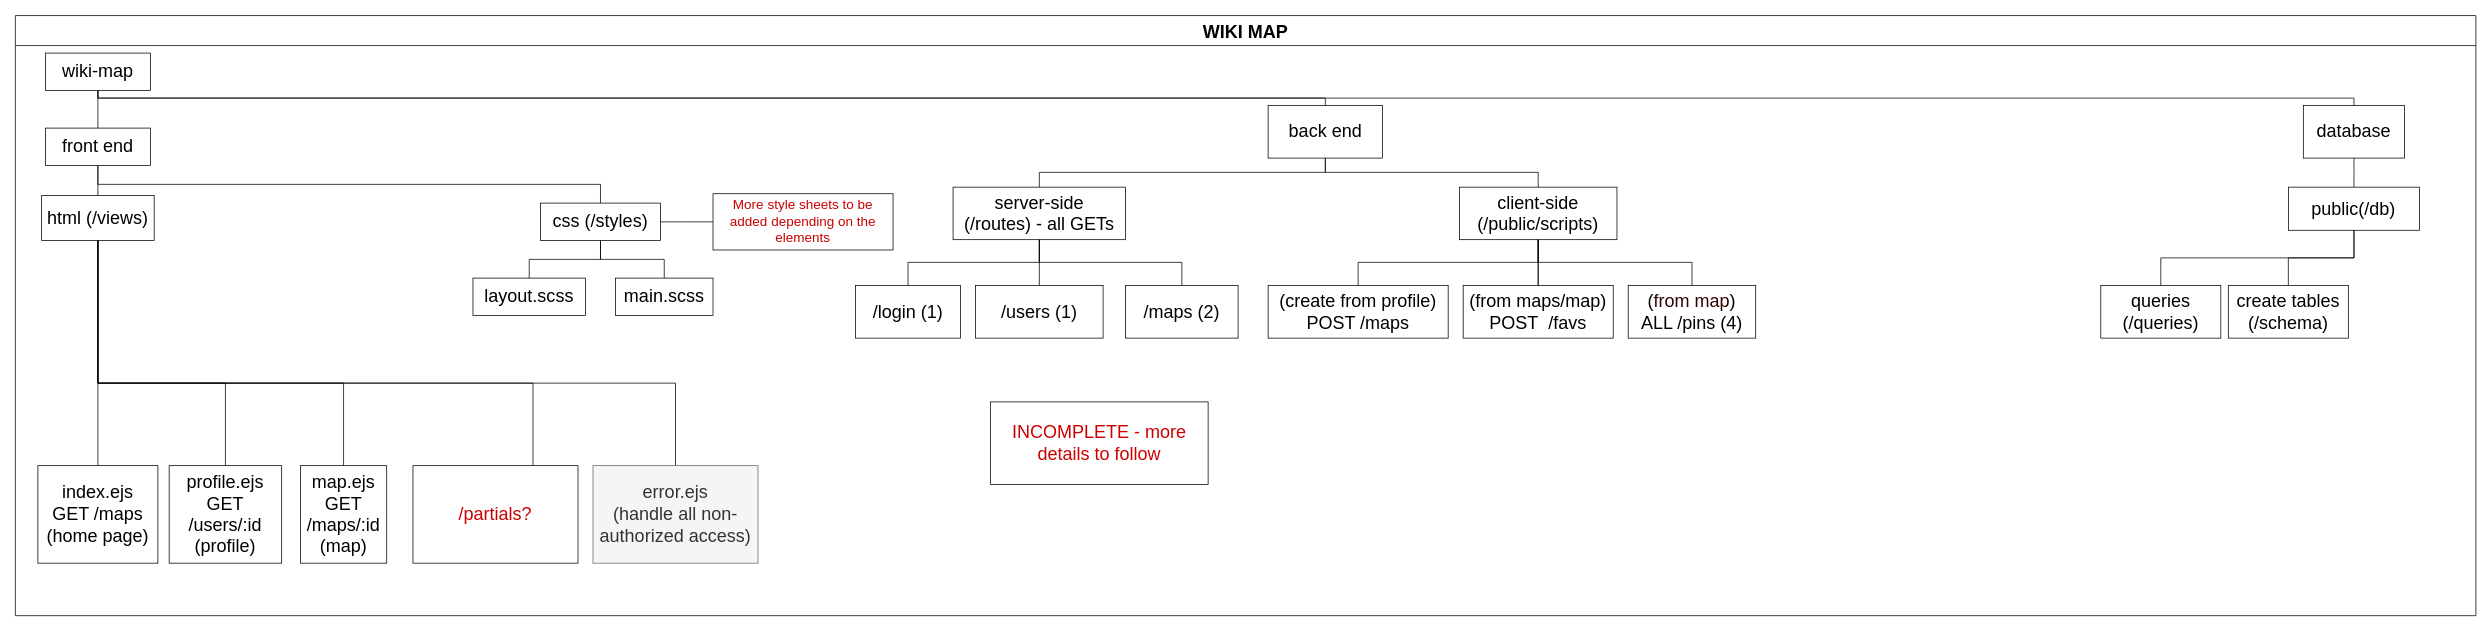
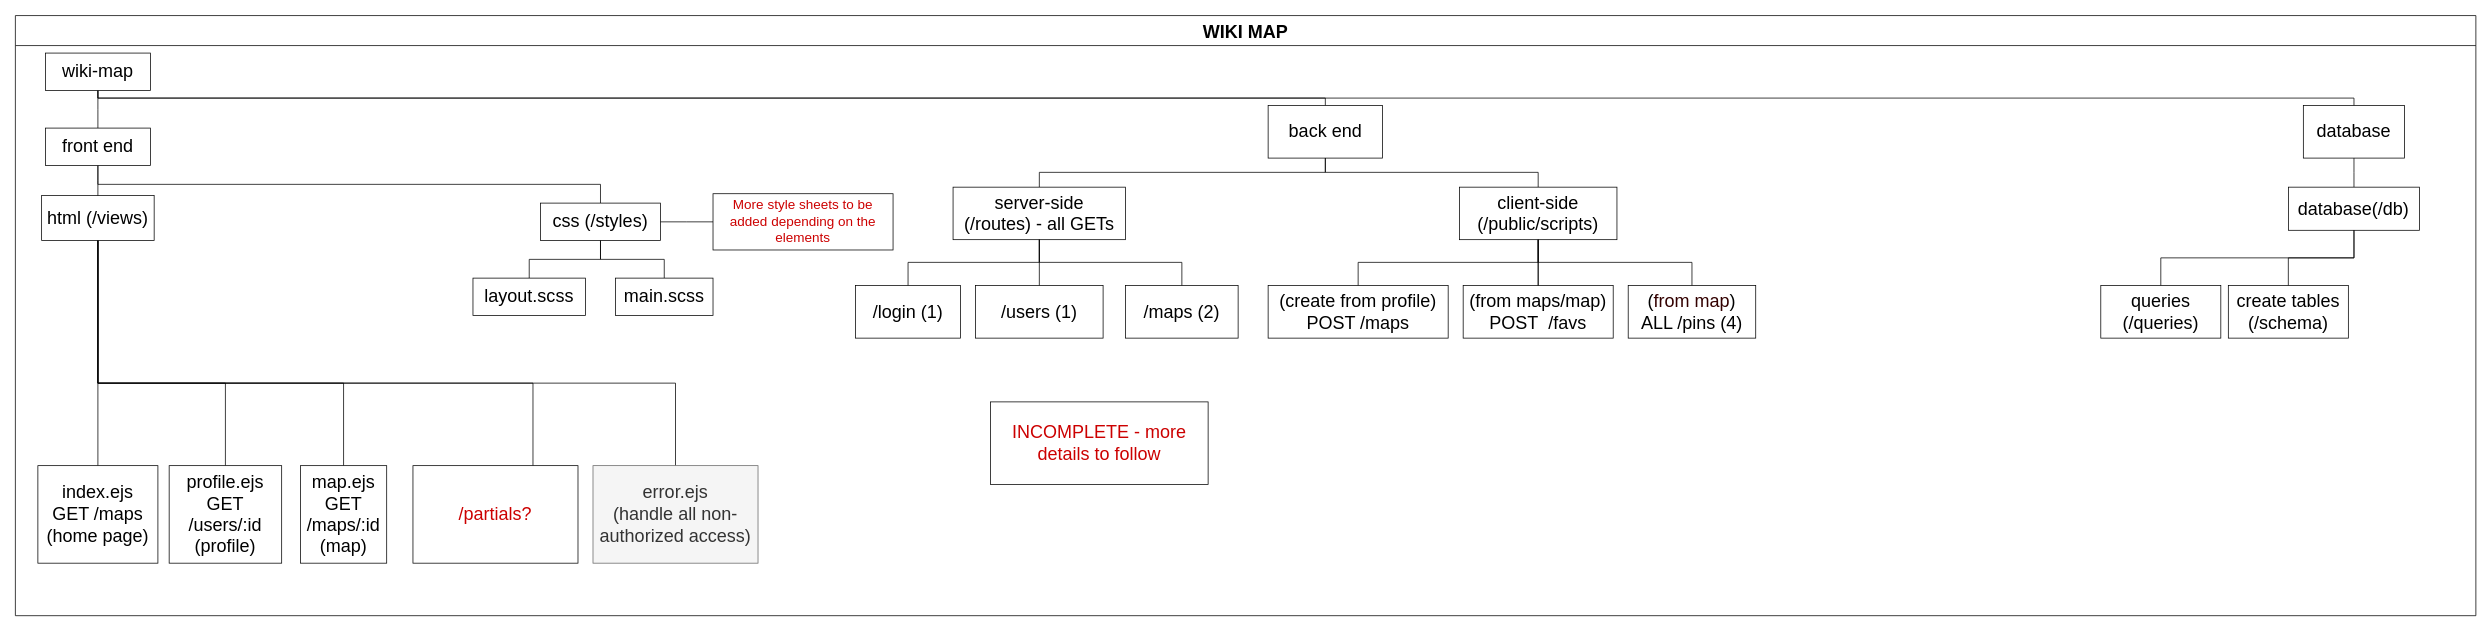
node "public(/db)": label "public(/db)" -> "database(/db)"
